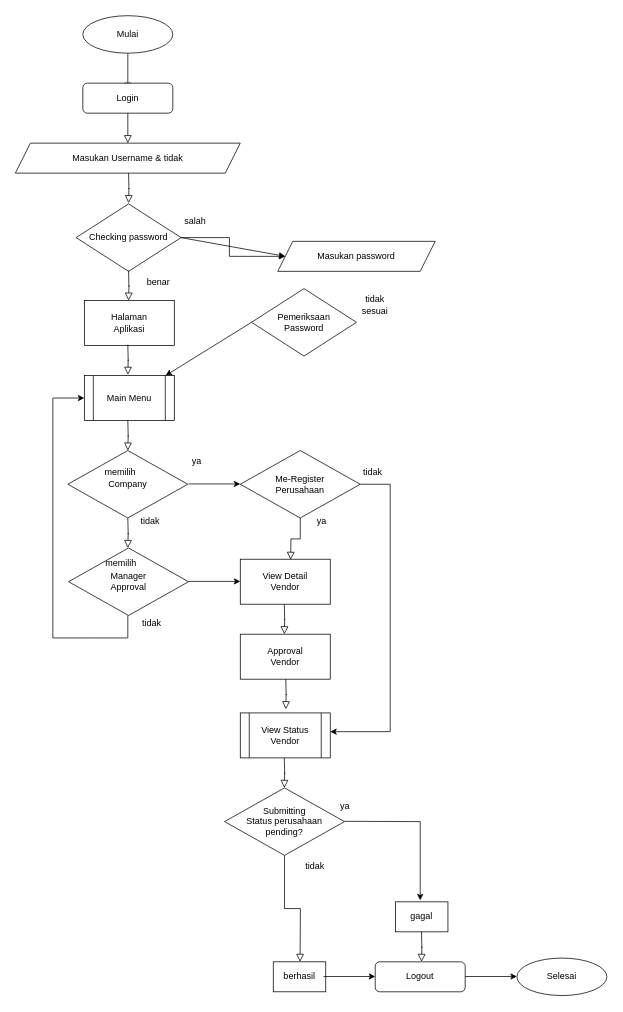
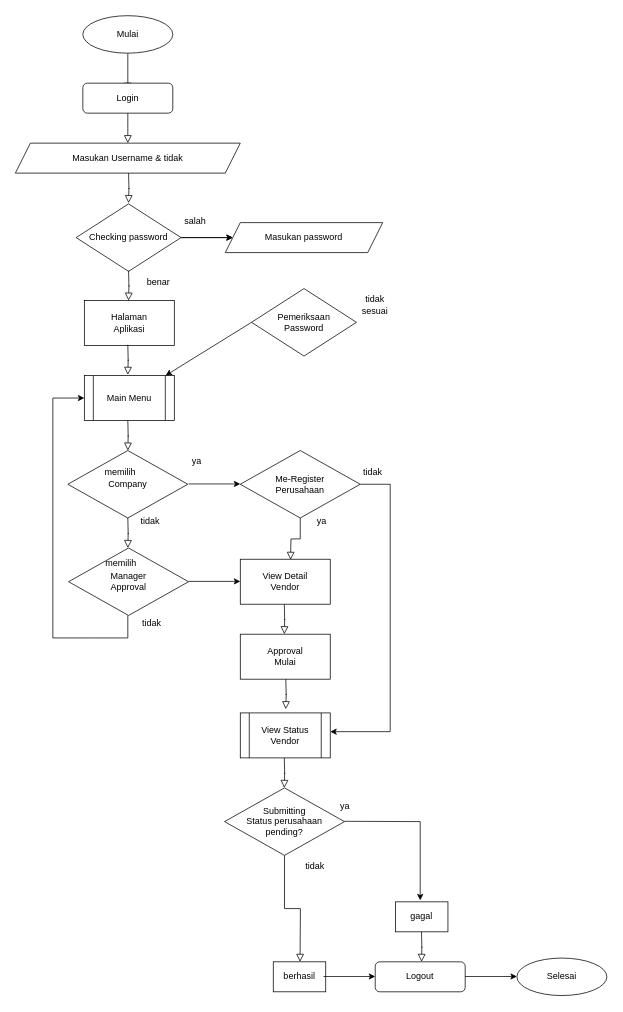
node "Masukan password": moved (357, 256) -> (304, 237)
node "ApprovalVendor": label "ApprovalVendor" -> "ApprovalMulai"
